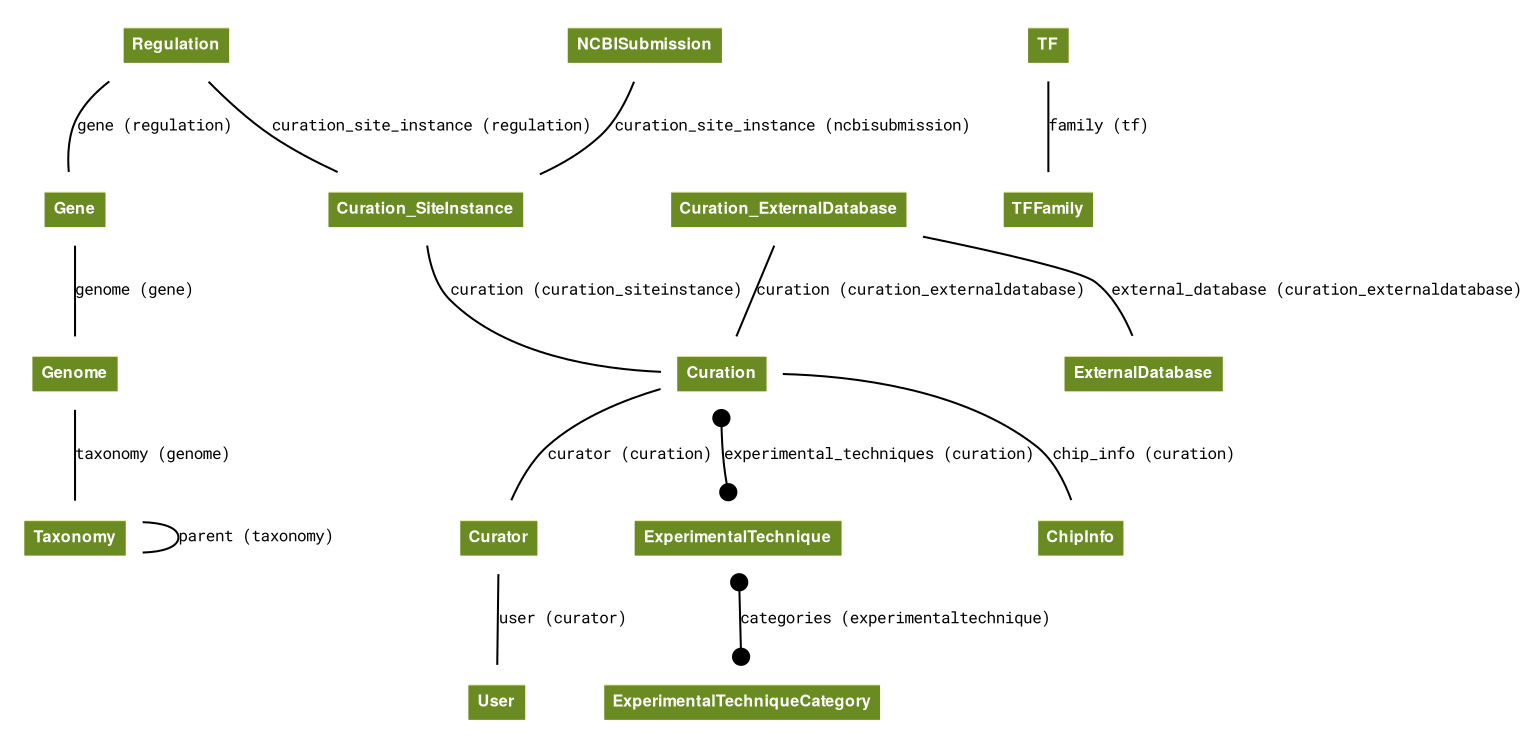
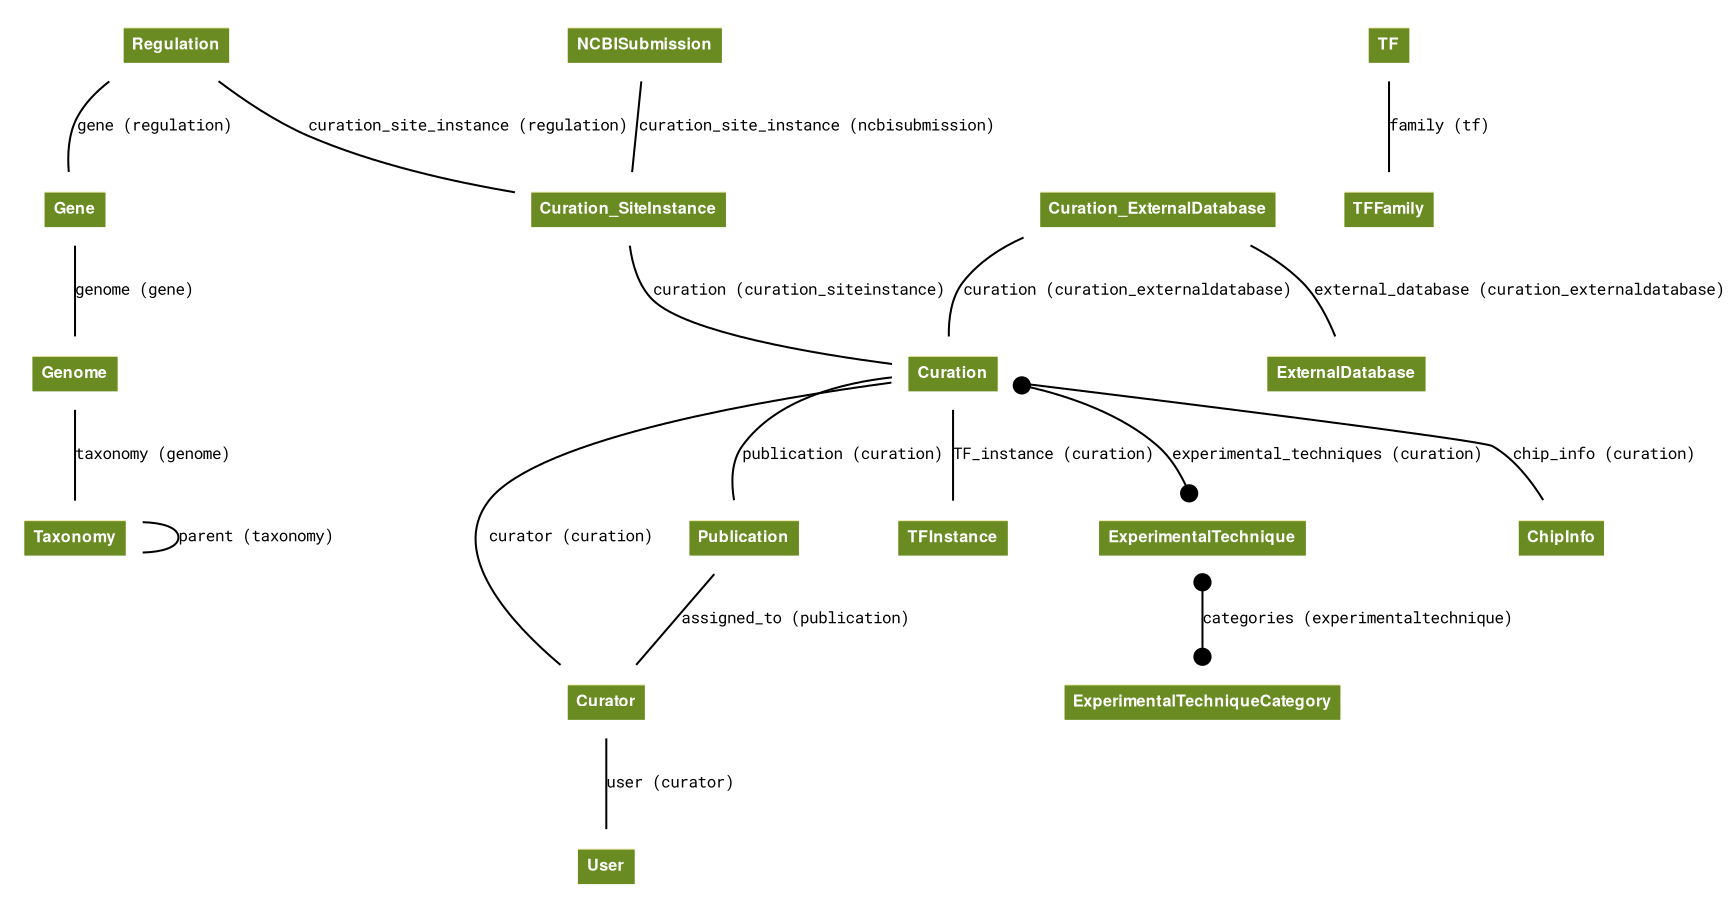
node "Publication": added
node "TFInstance": added
